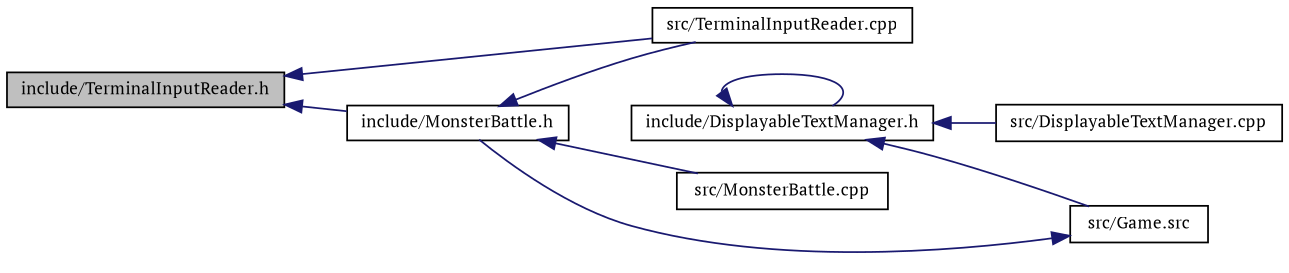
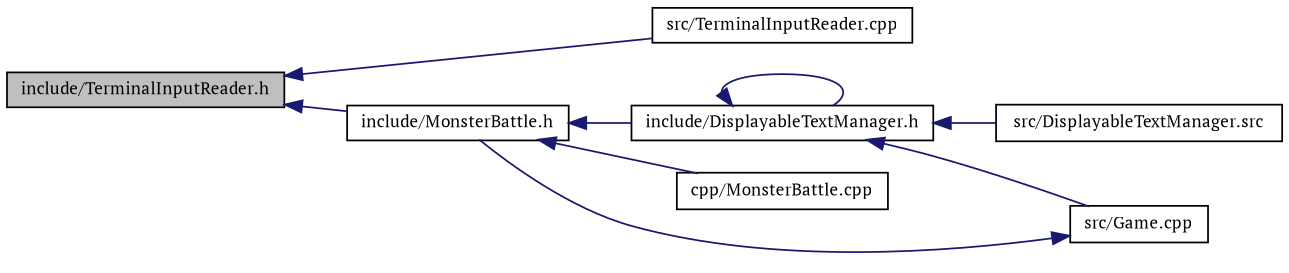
edge "src/TerminalInputReader.cpp" -> "include/MonsterBattle.h": now "include/DisplayableTextManager.h" -> "include/MonsterBattle.h"
node "src/DisplayableTextManager.cpp": label "src/DisplayableTextManager.cpp" -> "src/DisplayableTextManager.src"
node "src/MonsterBattle.cpp": label "src/MonsterBattle.cpp" -> "cpp/MonsterBattle.cpp"
node "src/Game.src": label "src/Game.src" -> "src/Game.cpp"
